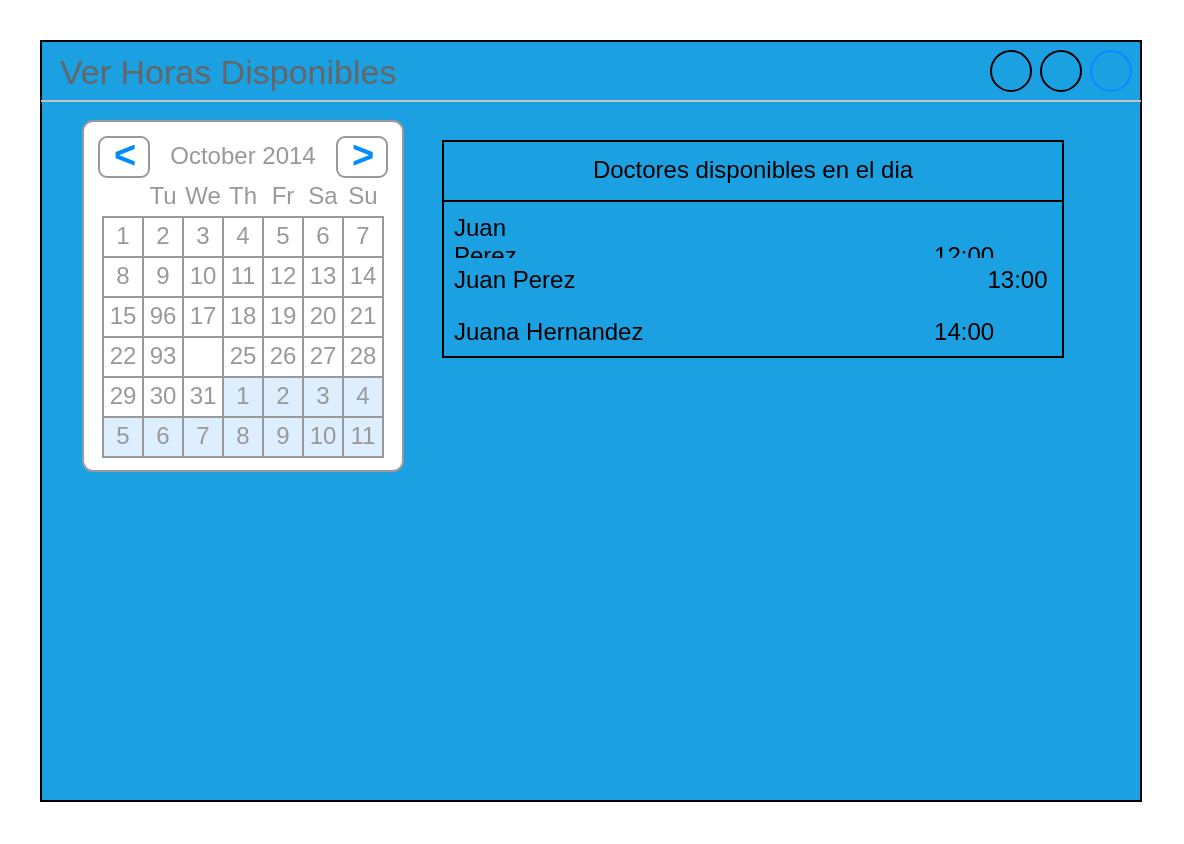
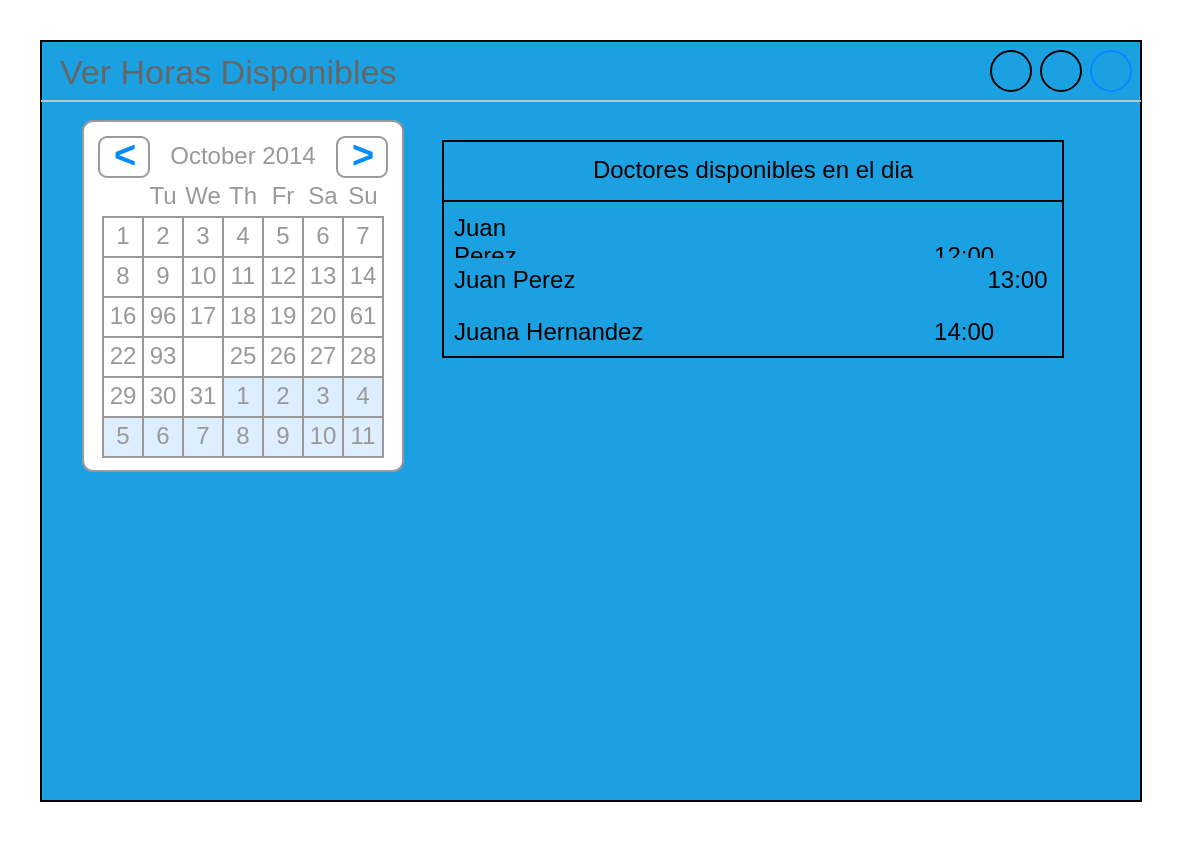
node "15": label "15" -> "16"
node "21": label "21" -> "61"
